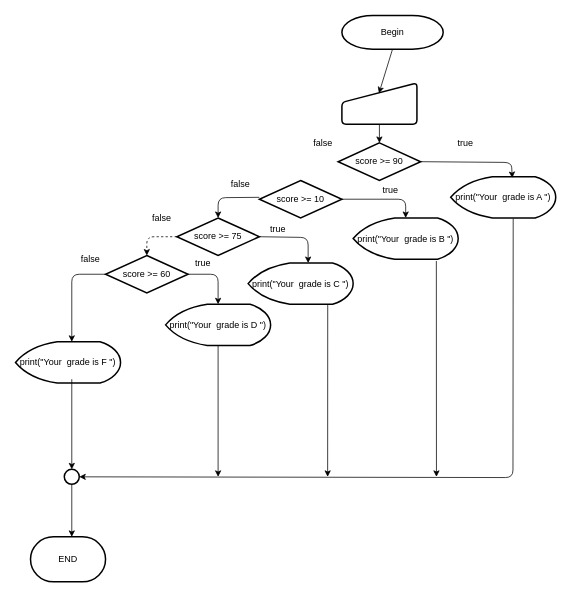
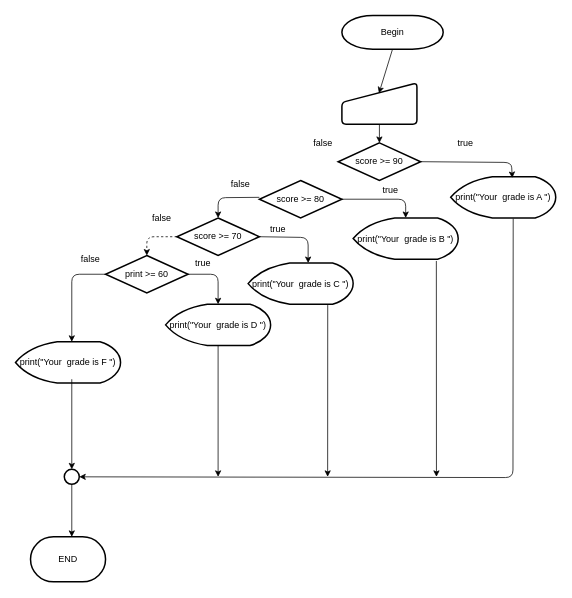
node "score >= 10": label "score >= 10" -> "score >= 80"
node "score >= 75": label "score >= 75" -> "score >= 70"
node "score >= 60": label "score >= 60" -> "print >= 60"
